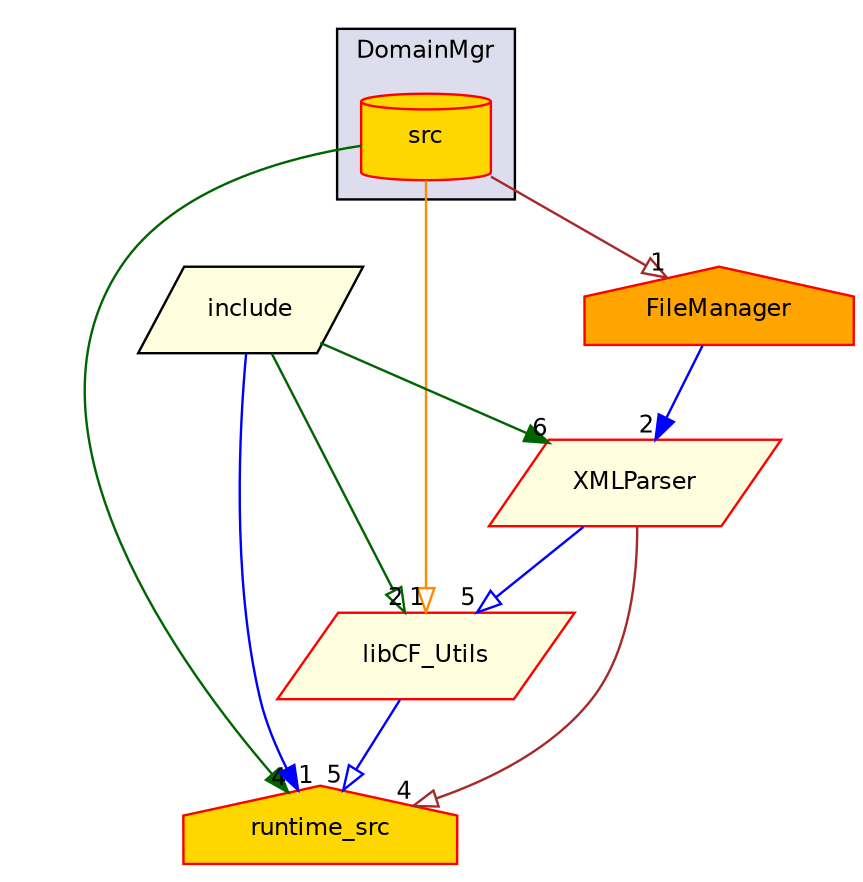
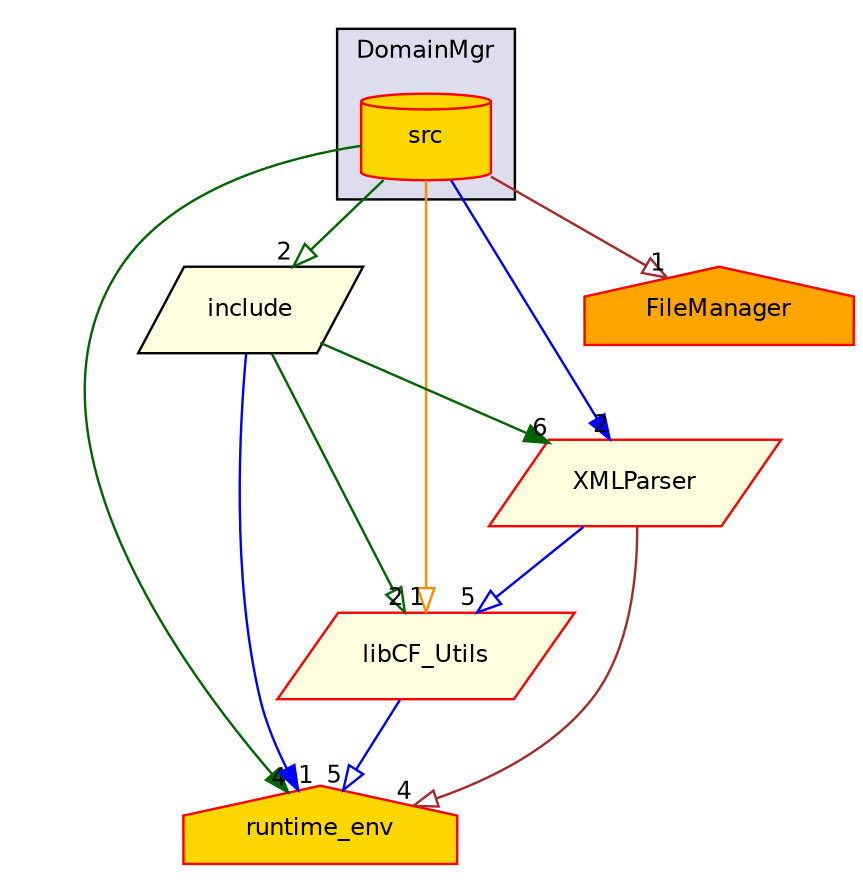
edge "src" -> "include": added
edge "FileManager" -> "XMLParser": now "src" -> "XMLParser"
node "runtime_src": label "runtime_src" -> "runtime_env"
